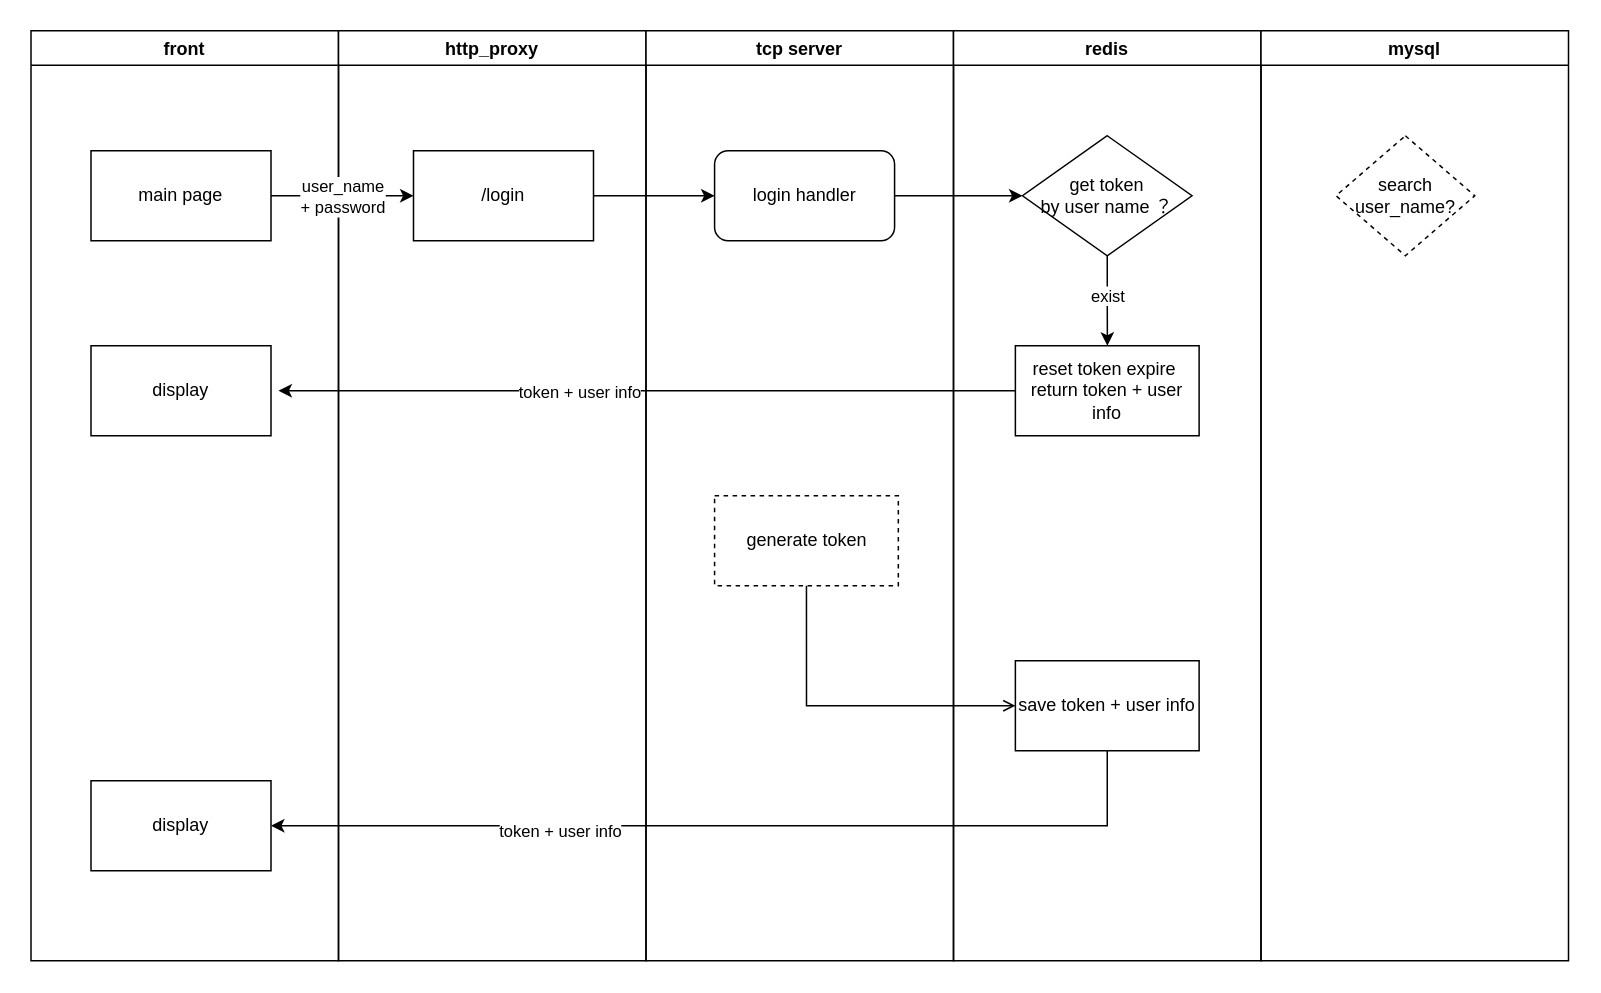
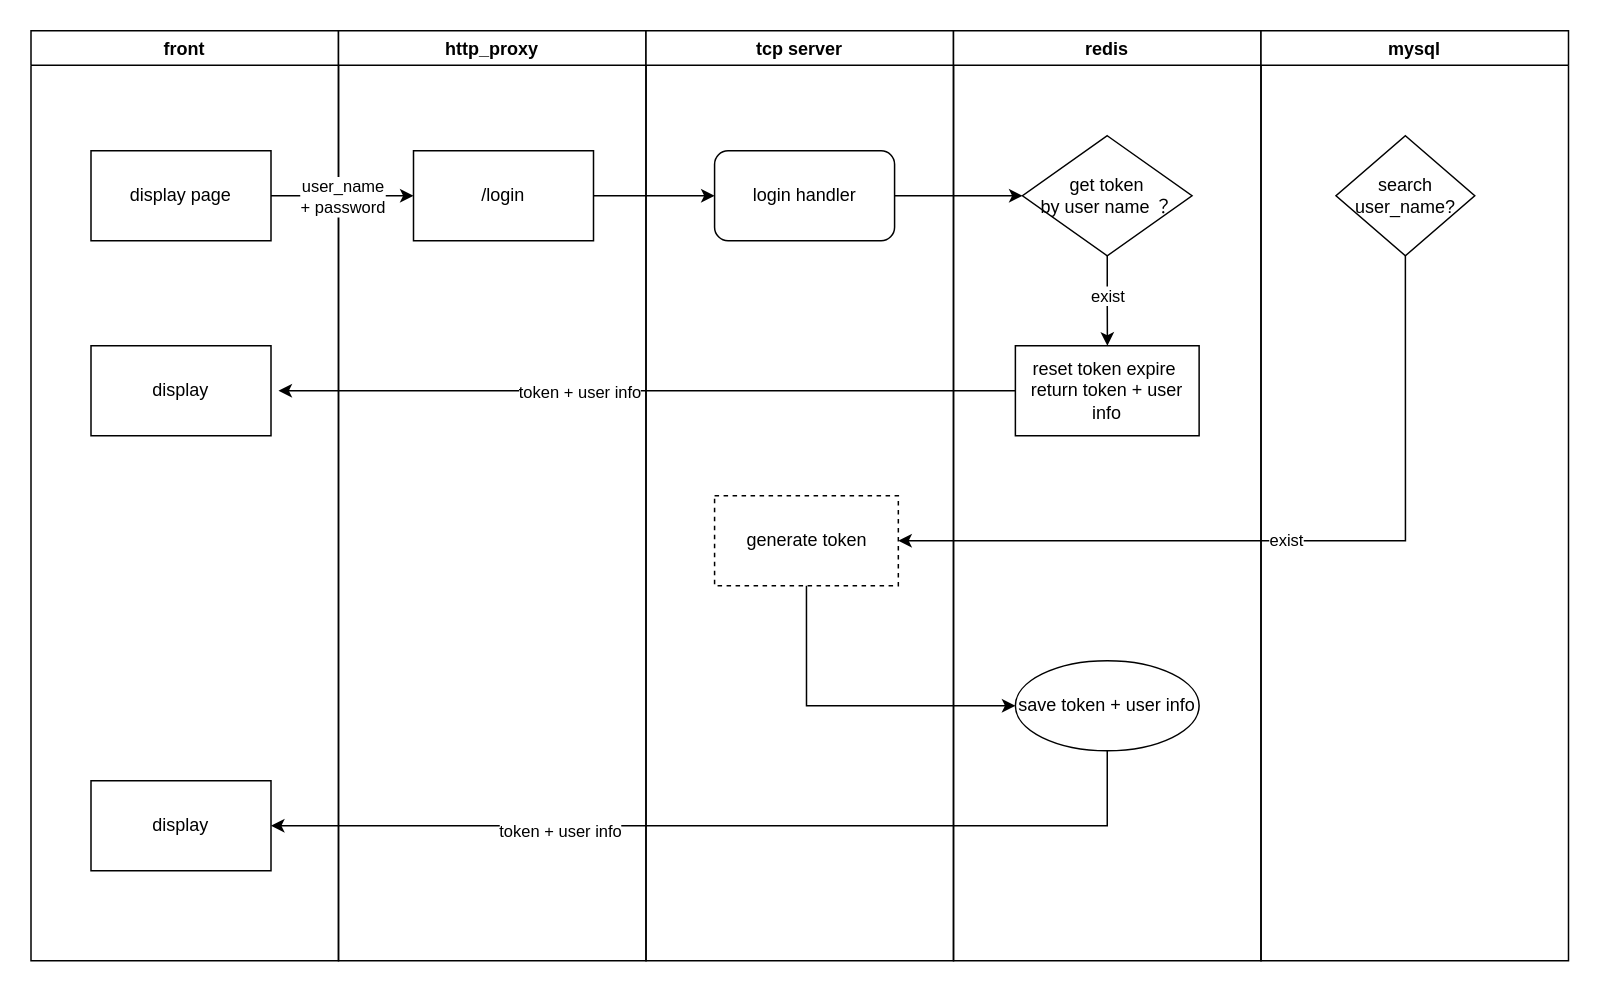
node "main page": label "main page" -> "display page"
node "search user_name?": style dashed -> solid
edge "search user_name?" -> "generate token": added, label "exist"
edge "generate token" -> "save token + user info": arrowhead open -> classic
node "save token + user info": shape rectangle -> ellipse
